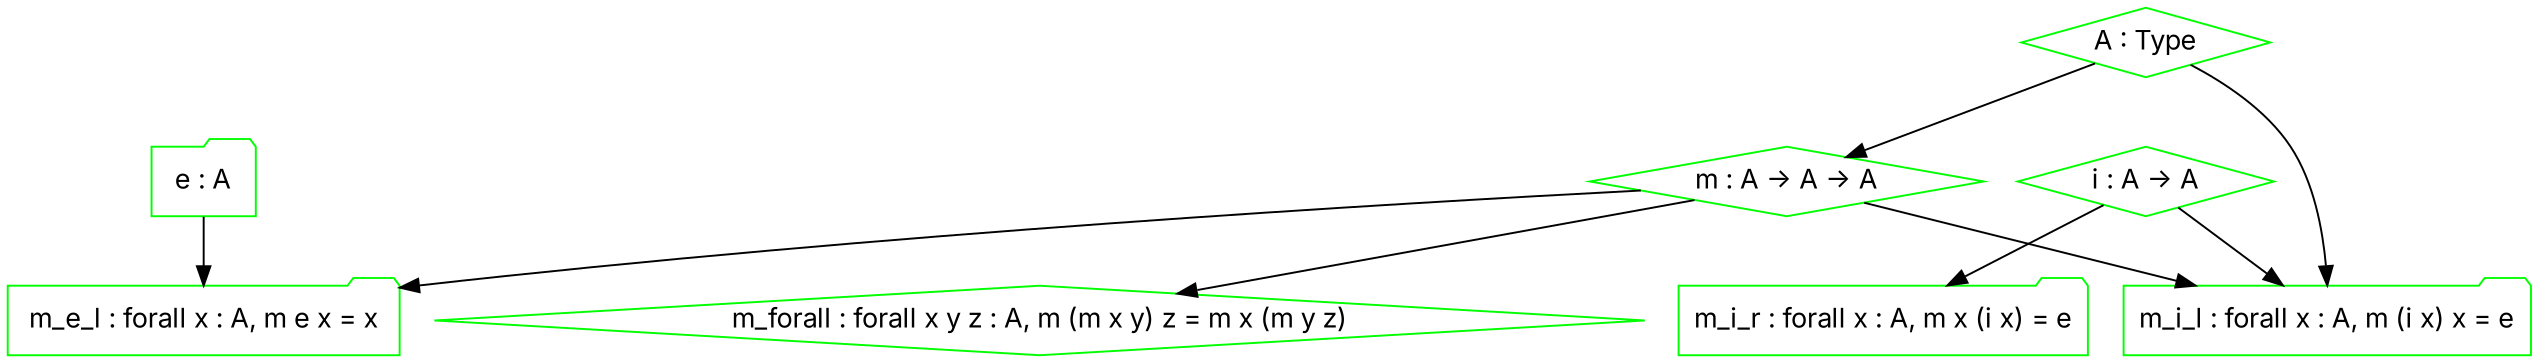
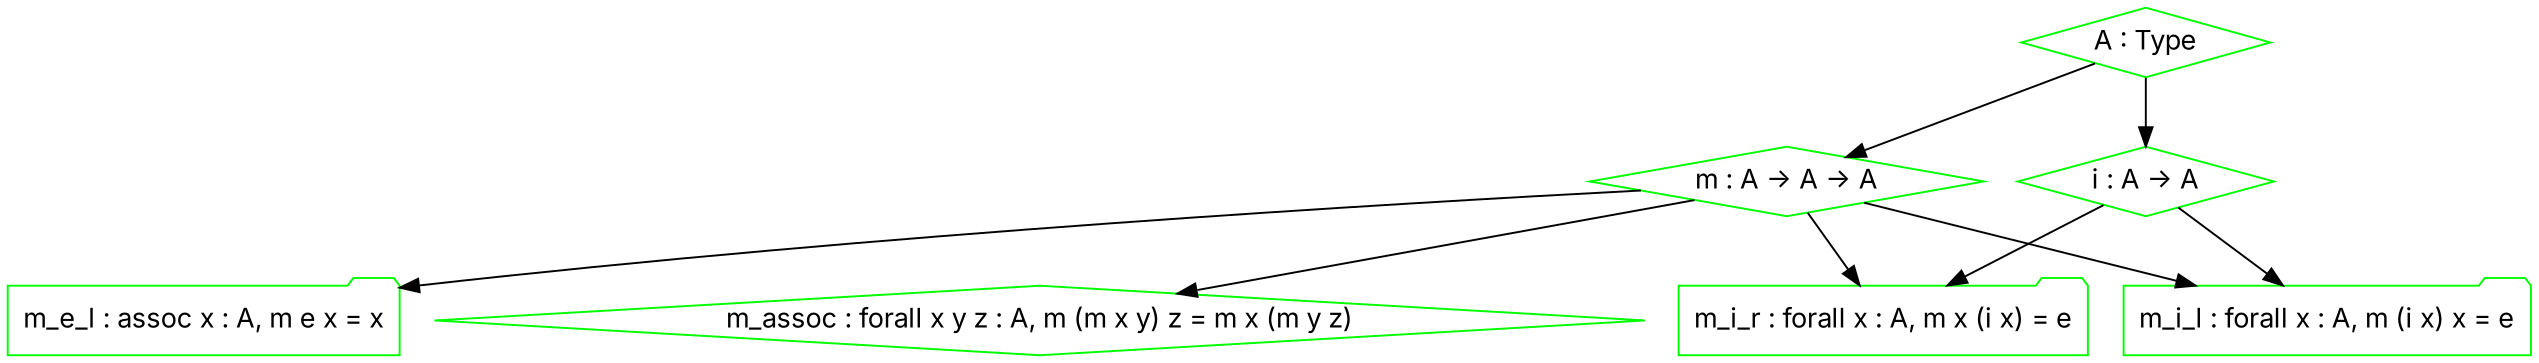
edge "A : Type" -> "m_i_l : forall x : A, m (i x) x = e": now "A : Type" -> "i : A -> A"
node "e : A": removed
edge "m : A -> A -> A" -> "m_i_r : forall x : A, m x (i x) = e": added
node "m_e_l : forall x : A, m e x = x": label "m_e_l : forall x : A, m e x = x" -> "m_e_l : assoc x : A, m e x = x"
node "m_forall : forall x y z : A, m (m x y) z = m x (m y z)": label "m_forall : forall x y z : A, m (m x y) z = m x (m y z)" -> "m_assoc : forall x y z : A, m (m x y) z = m x (m y z)"
